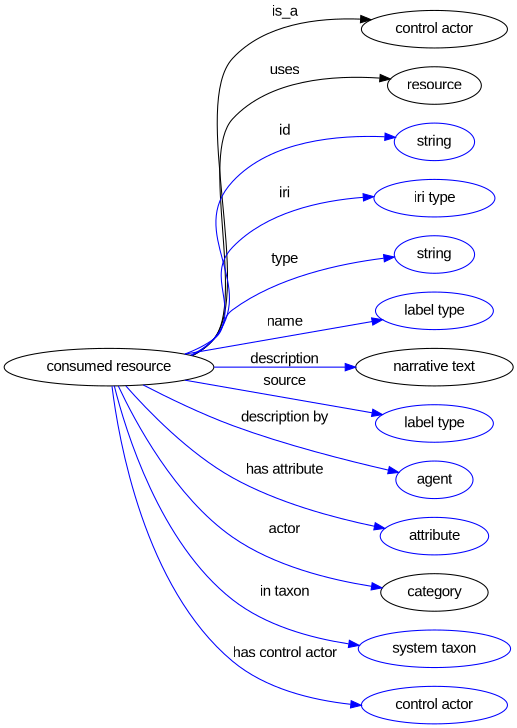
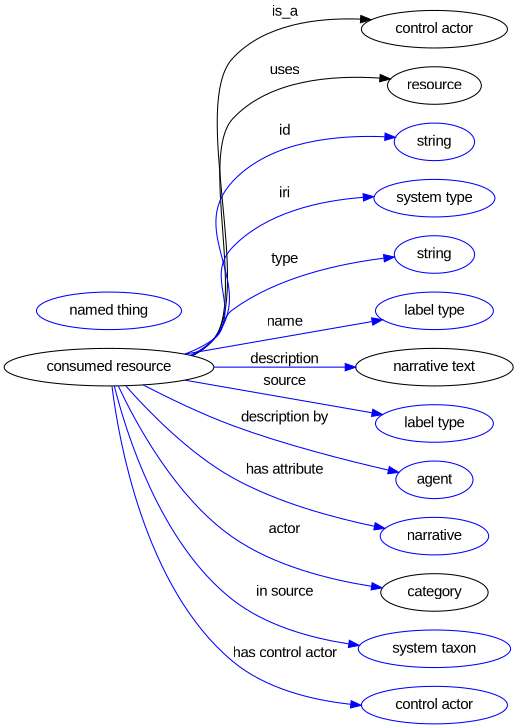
node "iri type": label "iri type" -> "system type"
node "named thing": added
node "attribute": label "attribute" -> "narrative"
edge "consumed resource" -> "system taxon": label "in taxon" -> "in source"
